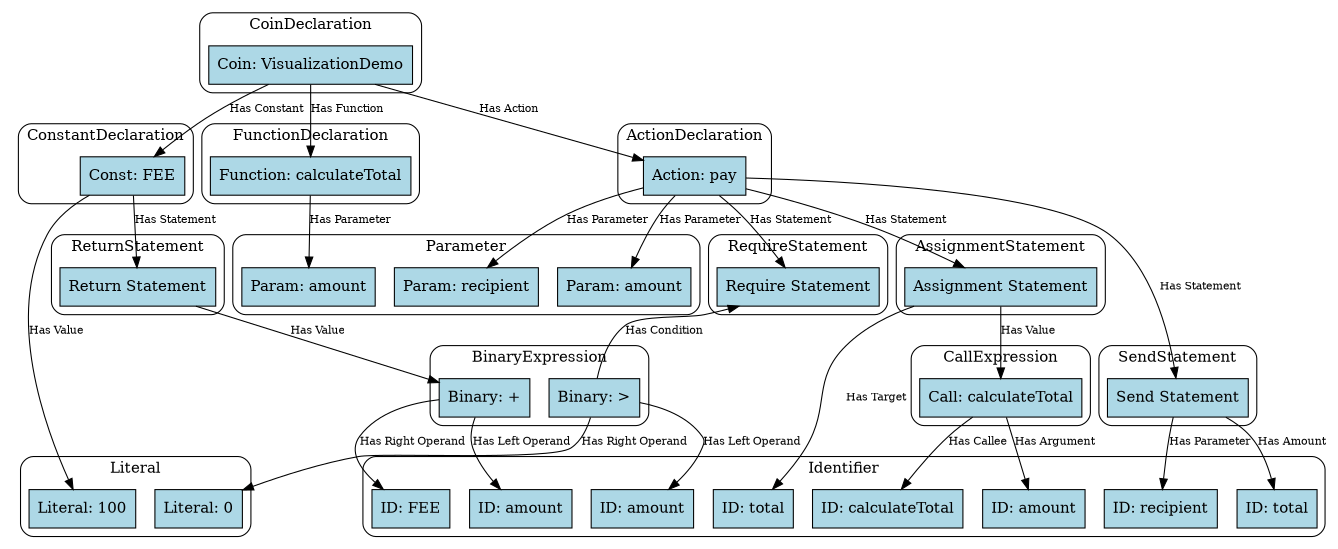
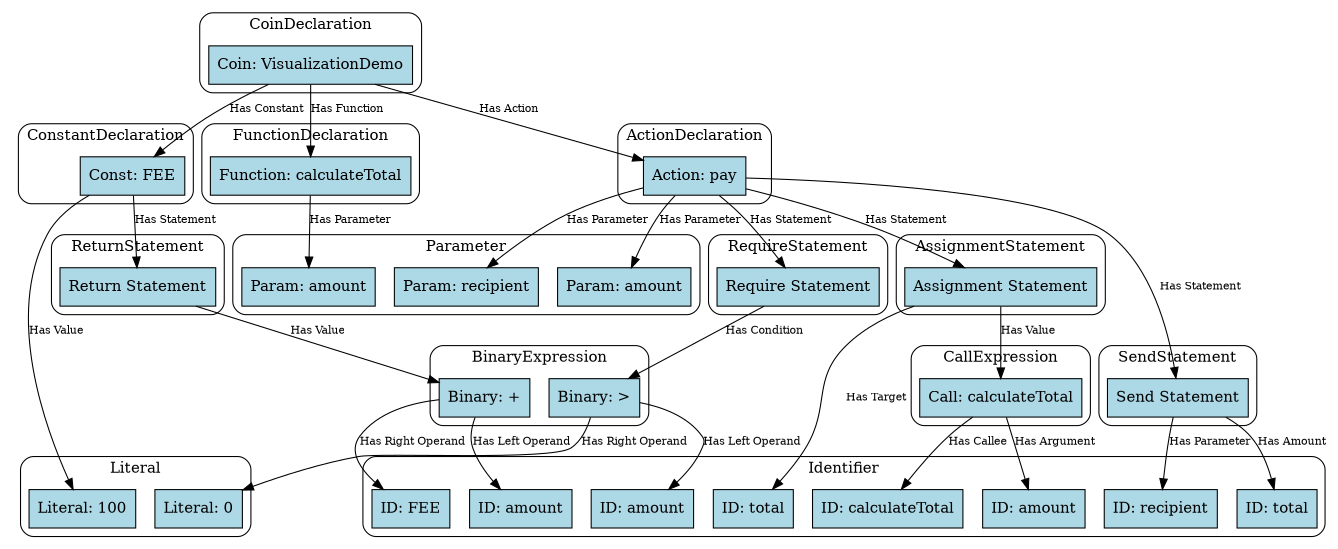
edge "Binary: >" -> "Require Statement": reversed
